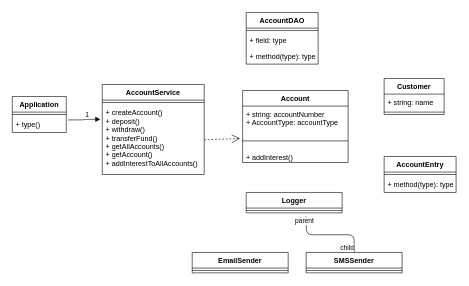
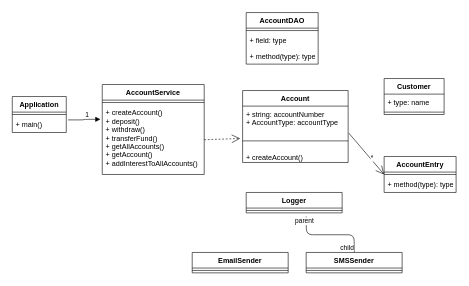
node "+ string: name": label "+ string: name" -> "+ type: name"
node "+ type()": label "+ type()" -> "+ main()"
edge "+ string: accountNumber + AccountType: accountType" -> "AccountEntry": added, label "*"
node "+ addInterest()": label "+ addInterest()" -> "+ createAccount()"
